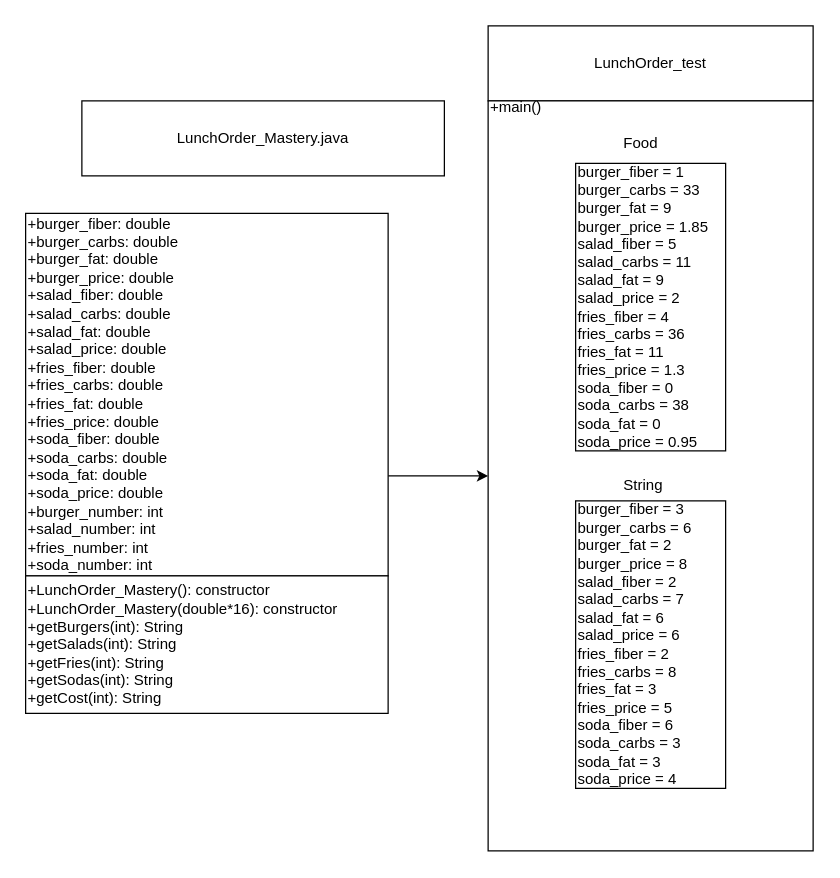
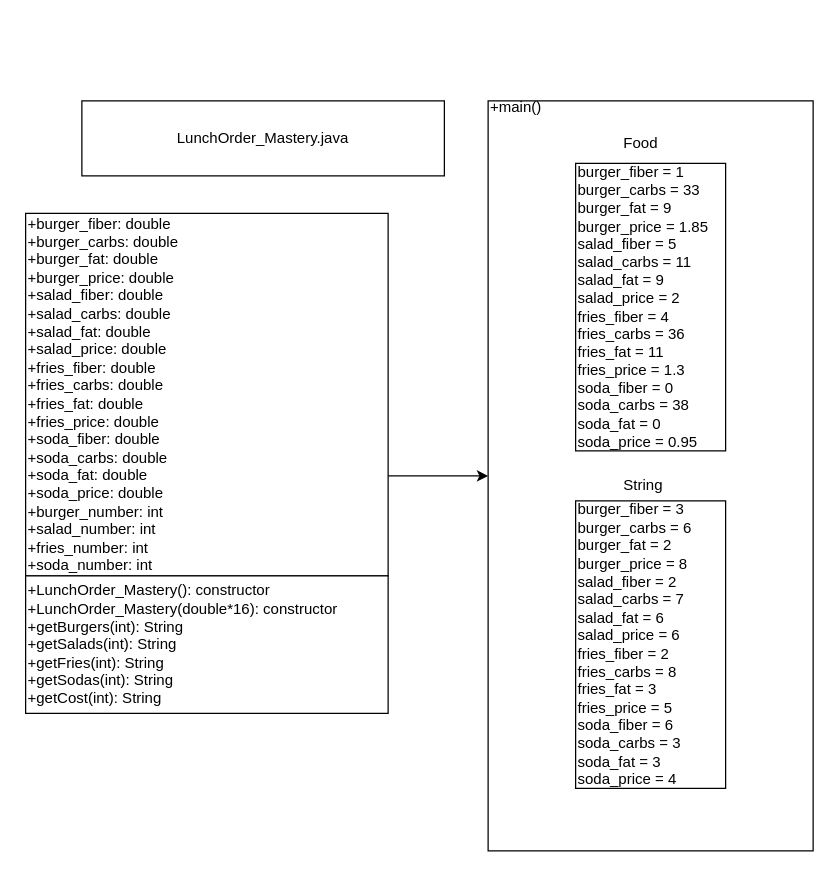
node "LunchOrder_test": removed
